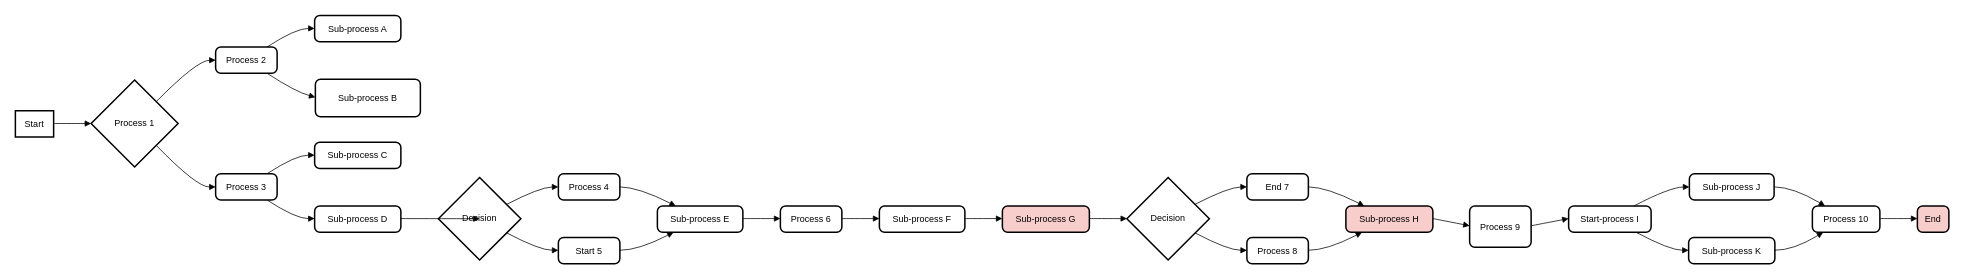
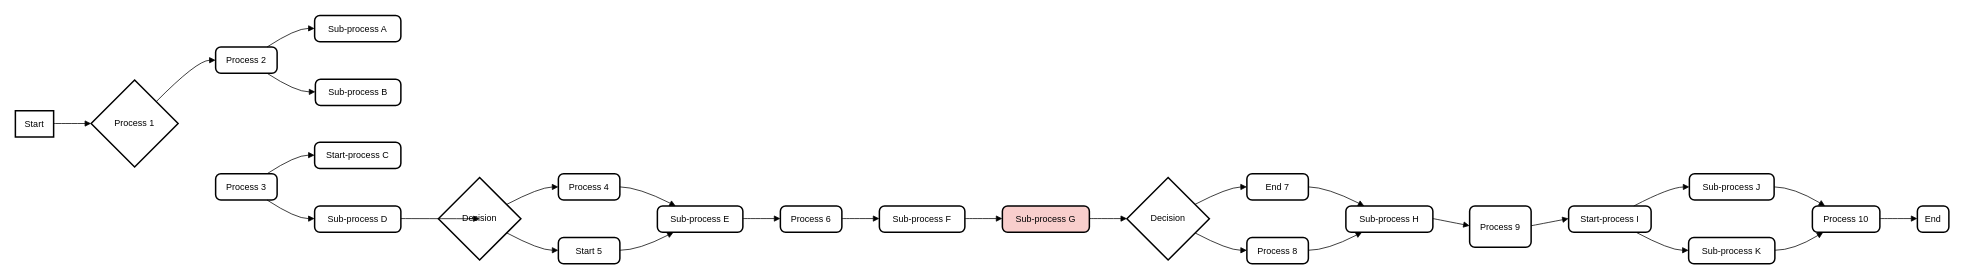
node "Sub-process B": size 105x38 -> 86x26
node "Sub-process C": label "Sub-process C" -> "Start-process C"
edge "Process 1" -> "Process 3": removed
node "Sub-process H": fillcolor #f8cecc -> #ffffff
node "End": fillcolor #f8cecc -> #ffffff
